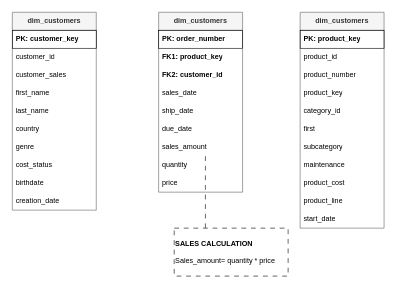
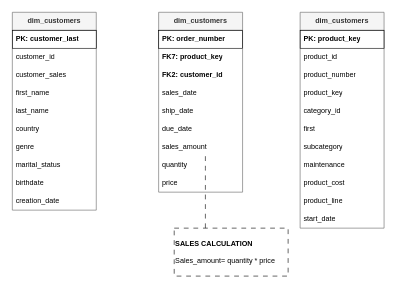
node "PK: customer_key": label "PK: customer_key" -> "PK: customer_last"
node "FK1: product_key": label "FK1: product_key" -> "FK7: product_key"
node "cost_status": label "cost_status" -> "marital_status"
